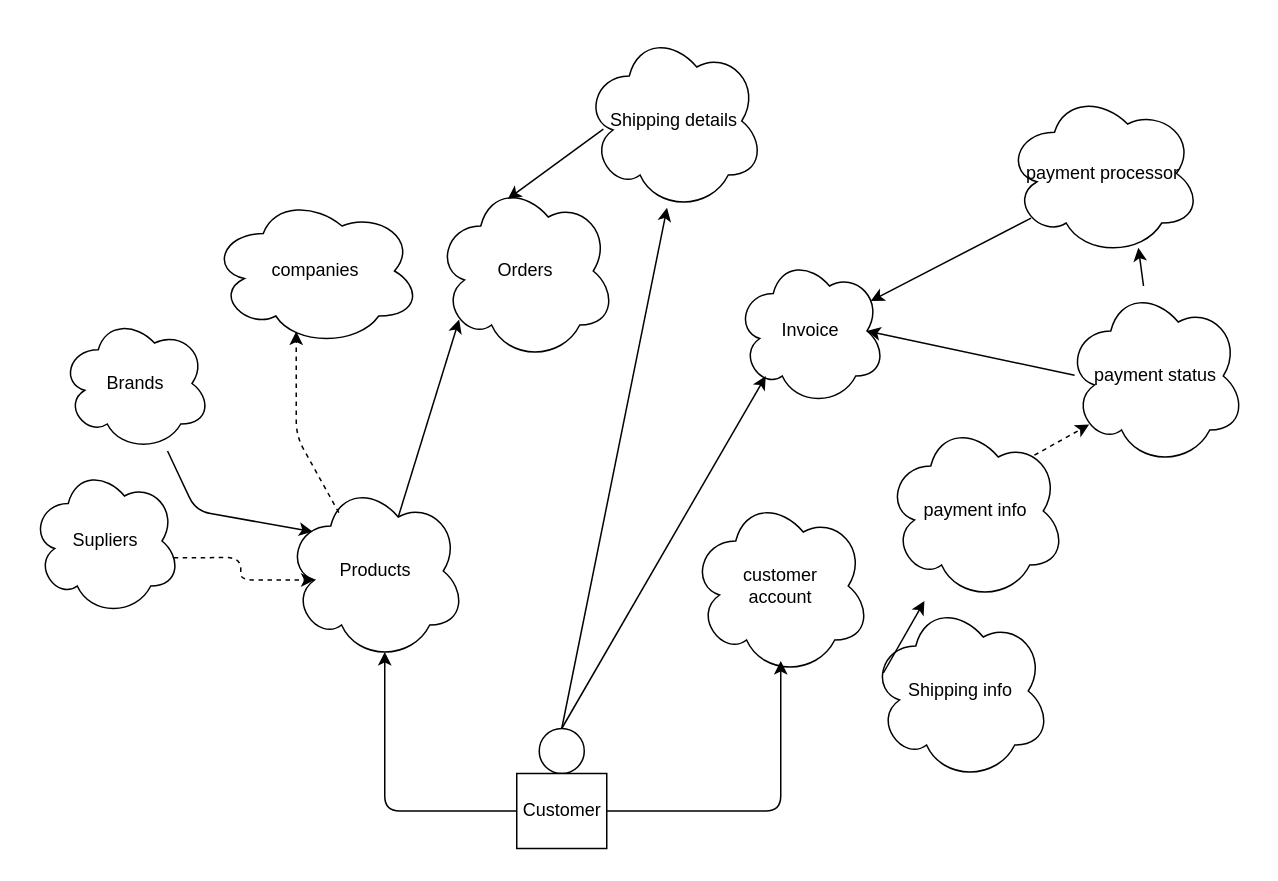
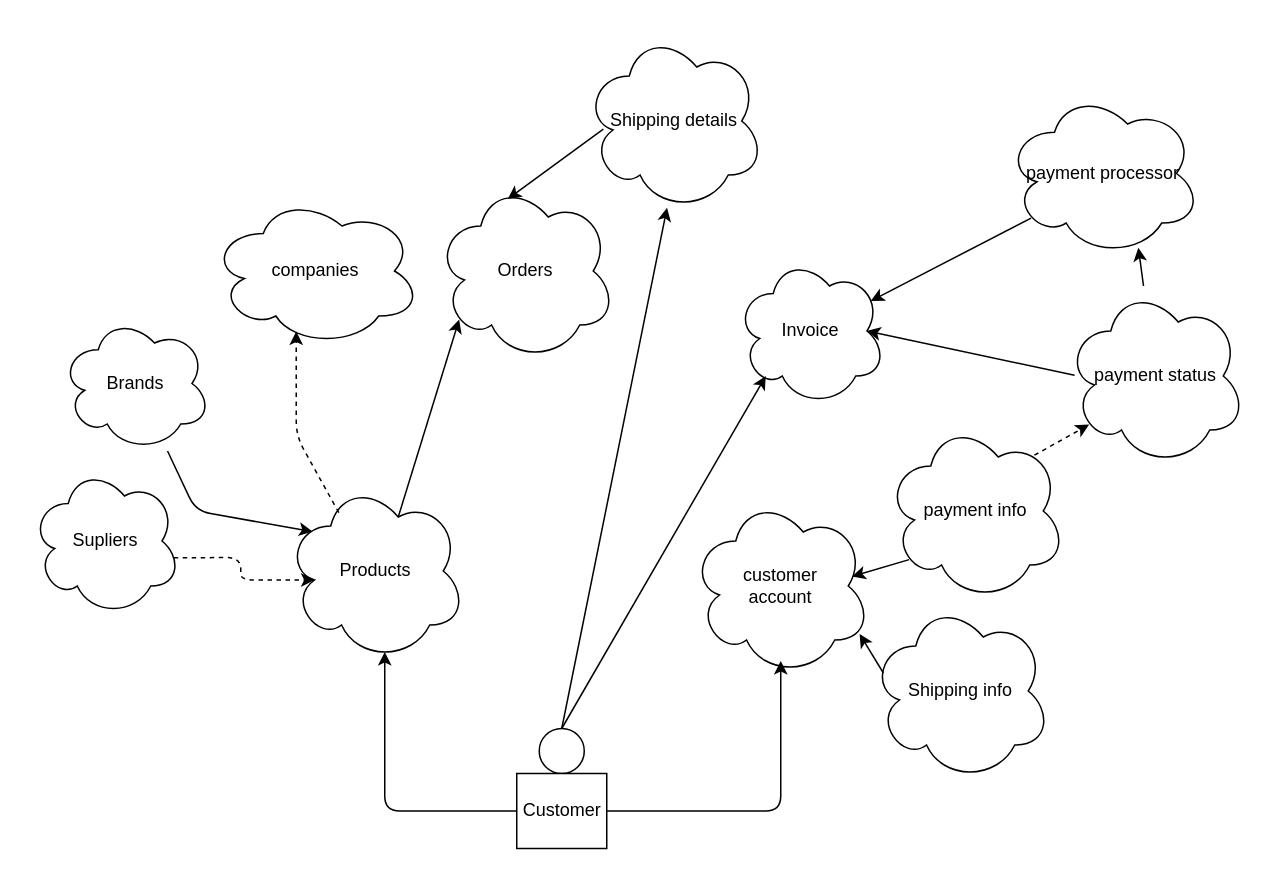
edge "payment info" -> "customer account": added
edge "Shipping info" -> "payment info": now "Shipping info" -> "customer account"
